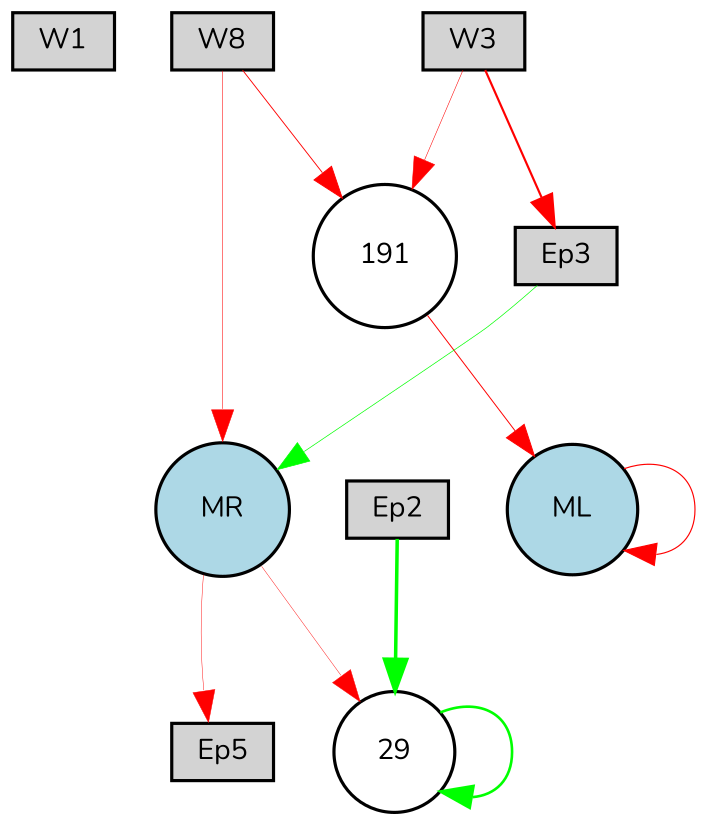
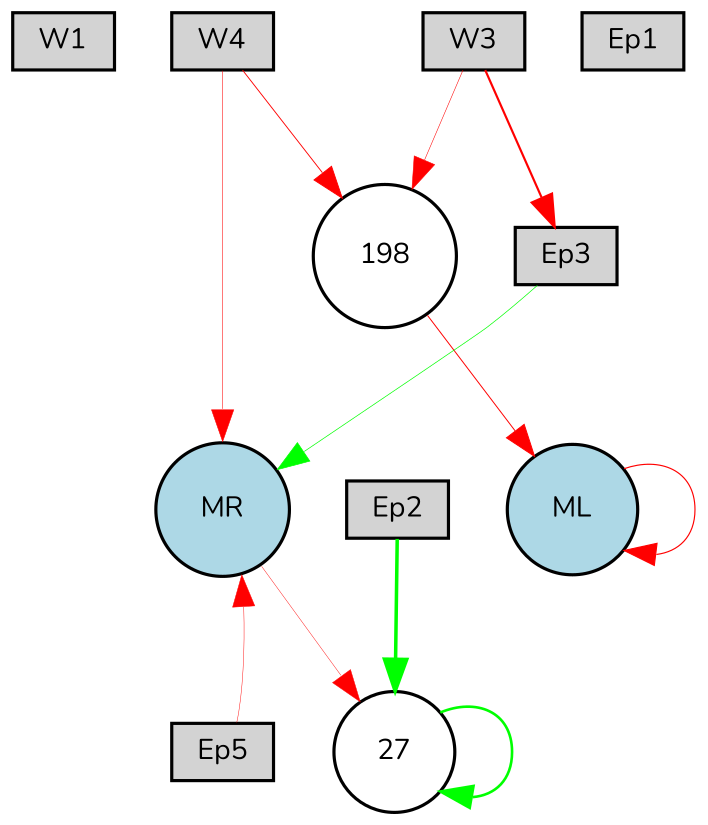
node "W8": label "W8" -> "W4"
node "Ep1": added
node "191": label "191" -> "198"
edge "MR" -> "Ep5": reversed
node "29": label "29" -> "27"
